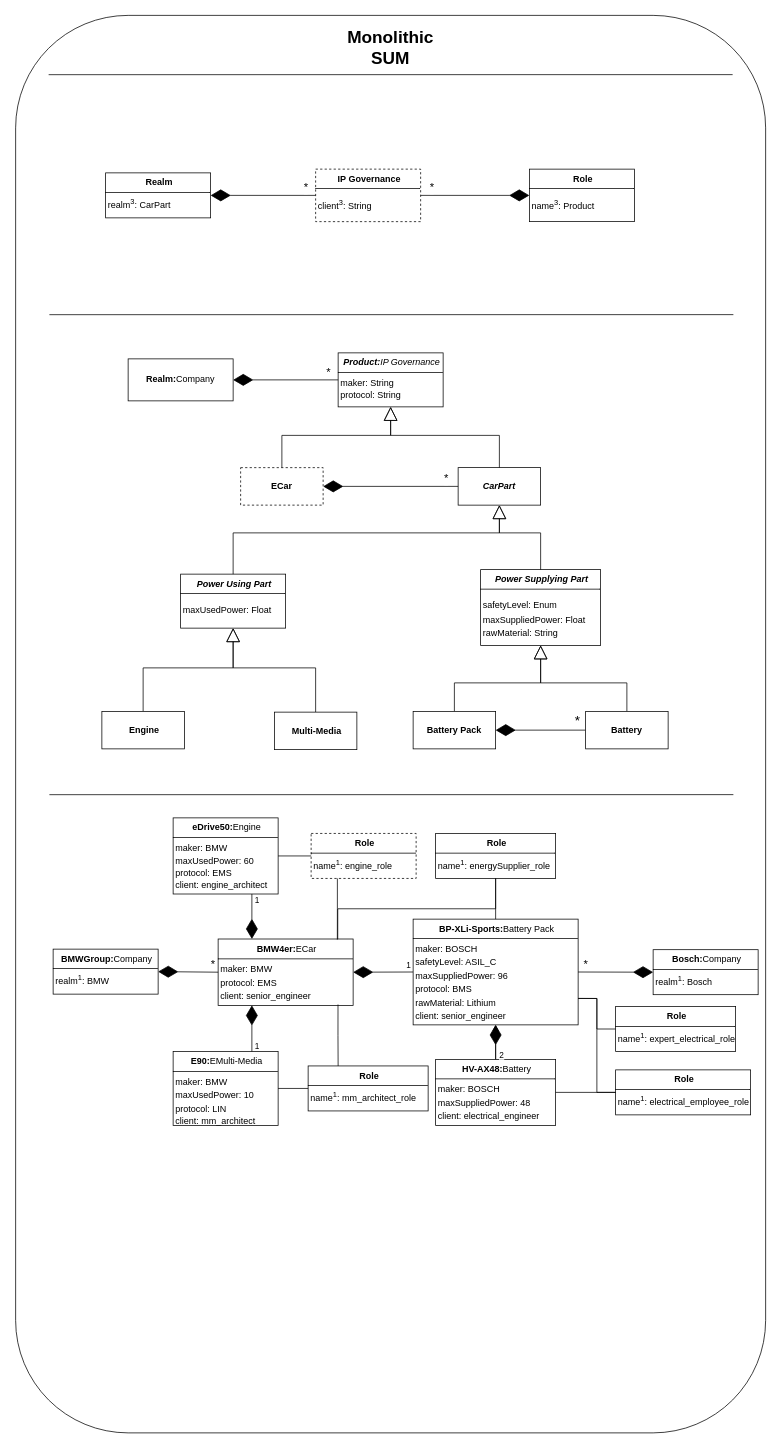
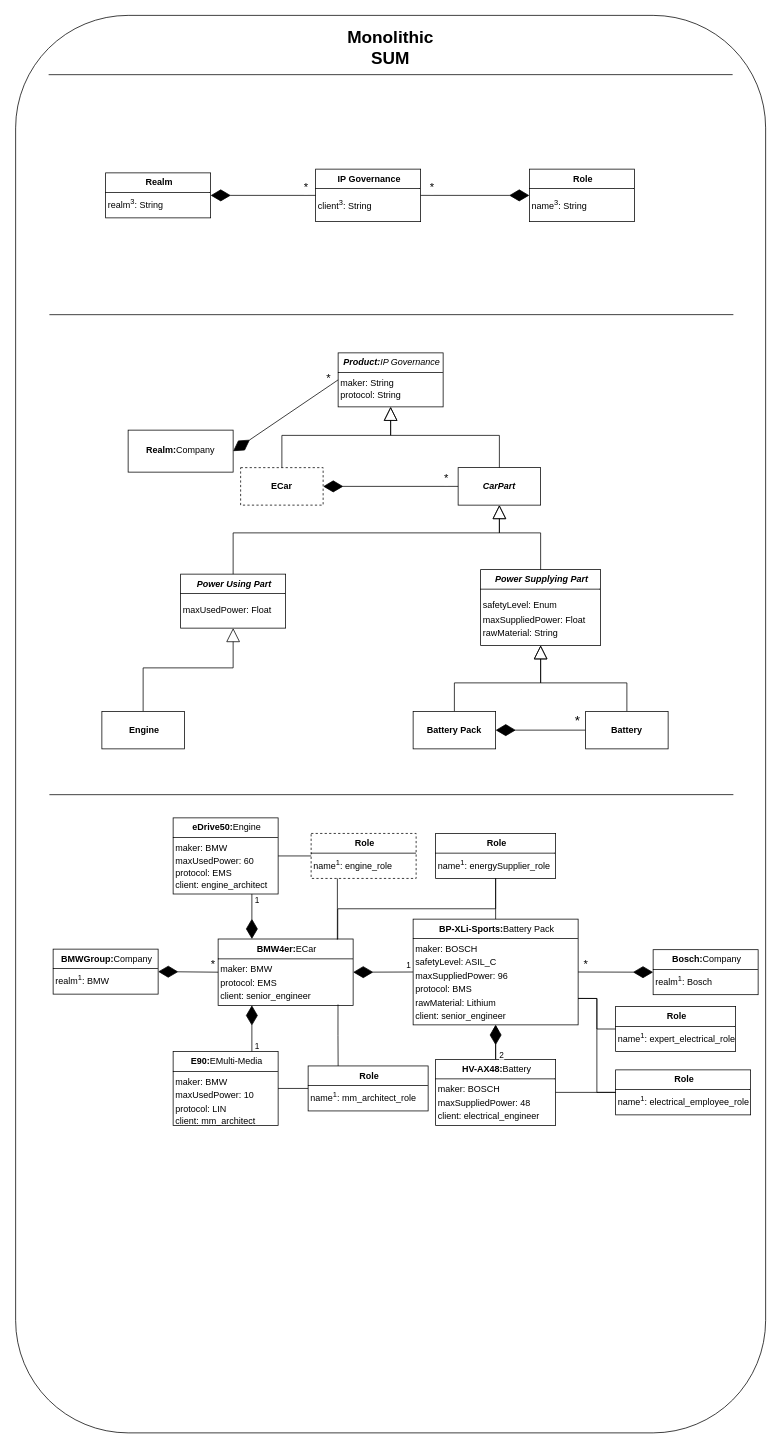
node "Role name3: Product": label "Role name3: Product" -> "Role name3: String"
node "Realm realm3: CarPart": label "Realm realm3: CarPart" -> "Realm realm3: String"
node "IP Governance client3: String": style dashed -> solid
node "Realm:Company": moved (180, 380) -> (180, 451)
edge "Multi-Media" -> "Power Using Part maxUsedPower: Float": removed
node "Multi-Media": removed
